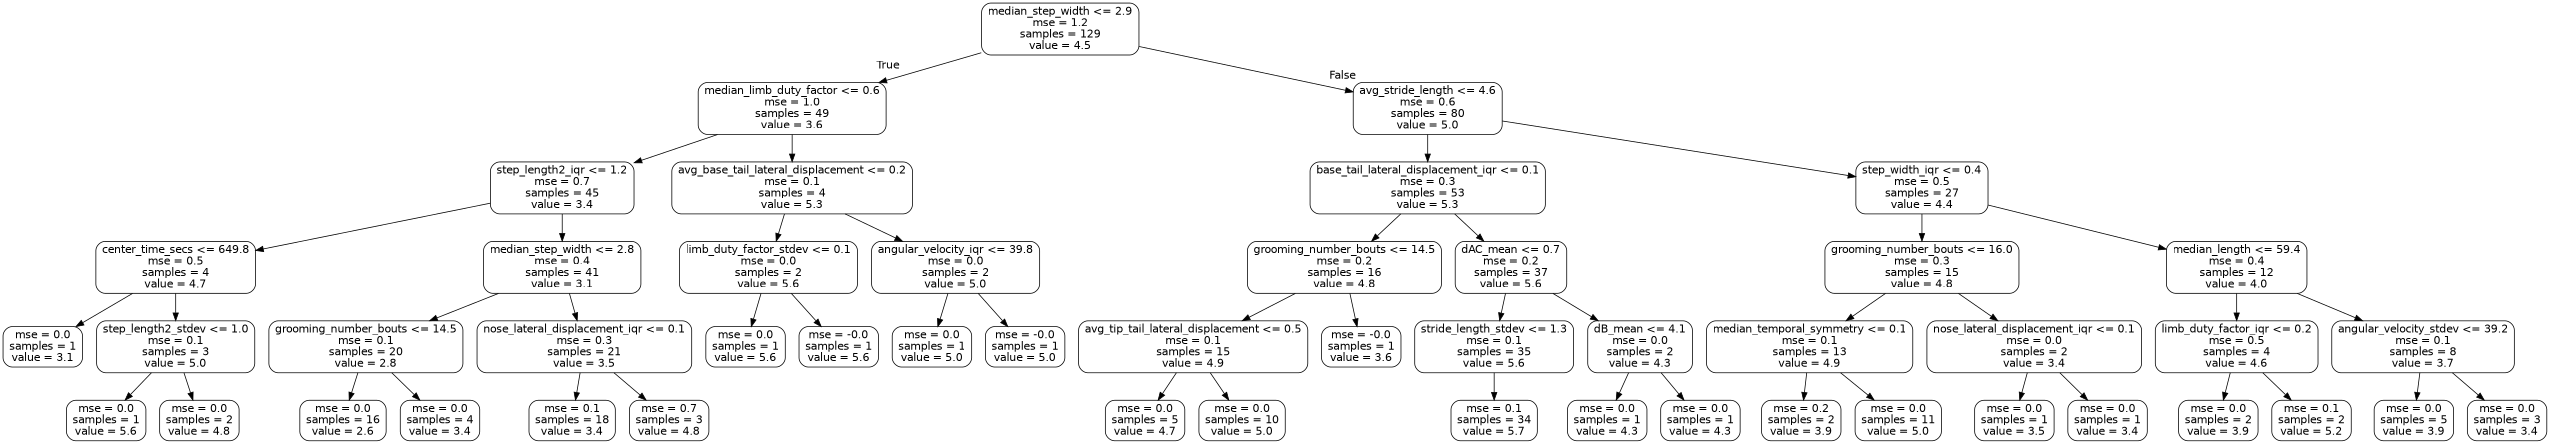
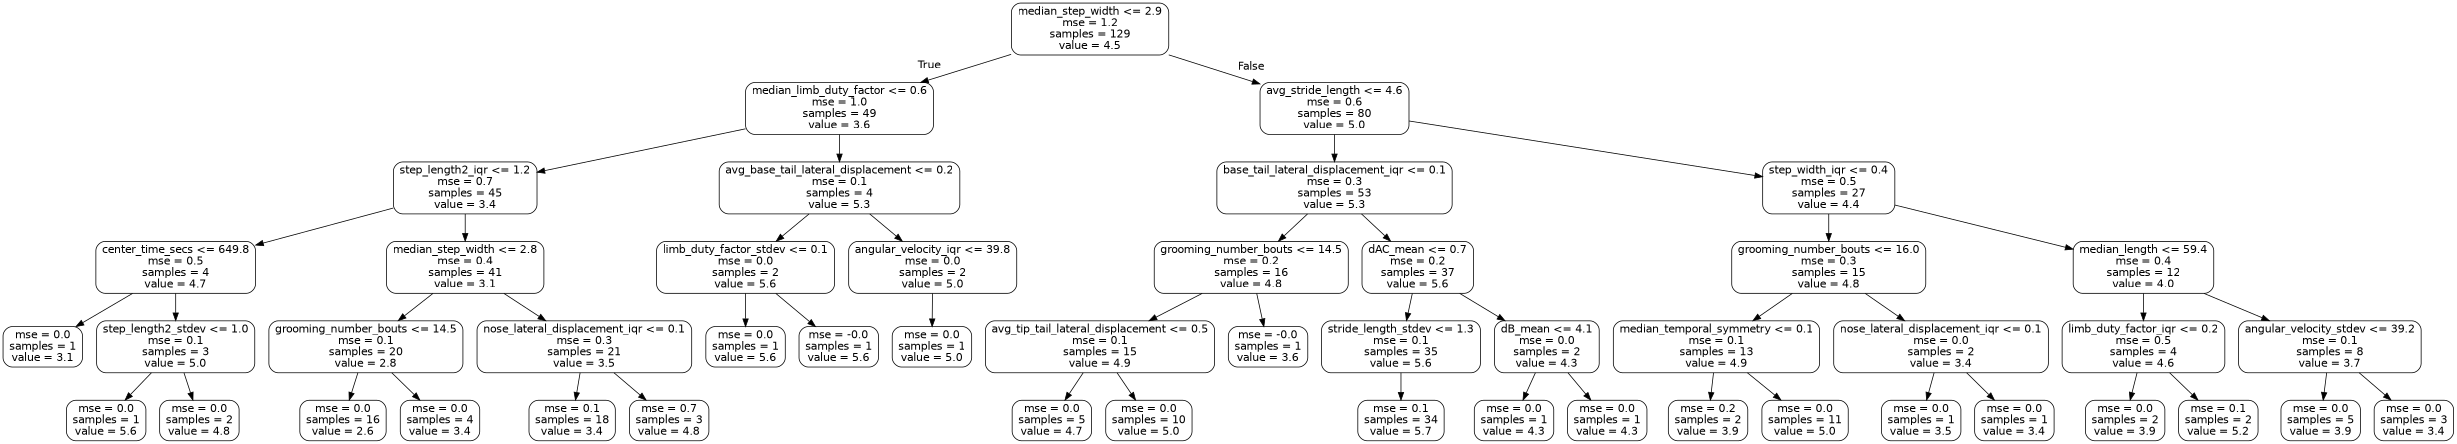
node "mse = -0.0 samples = 1 value = 5.0": removed
